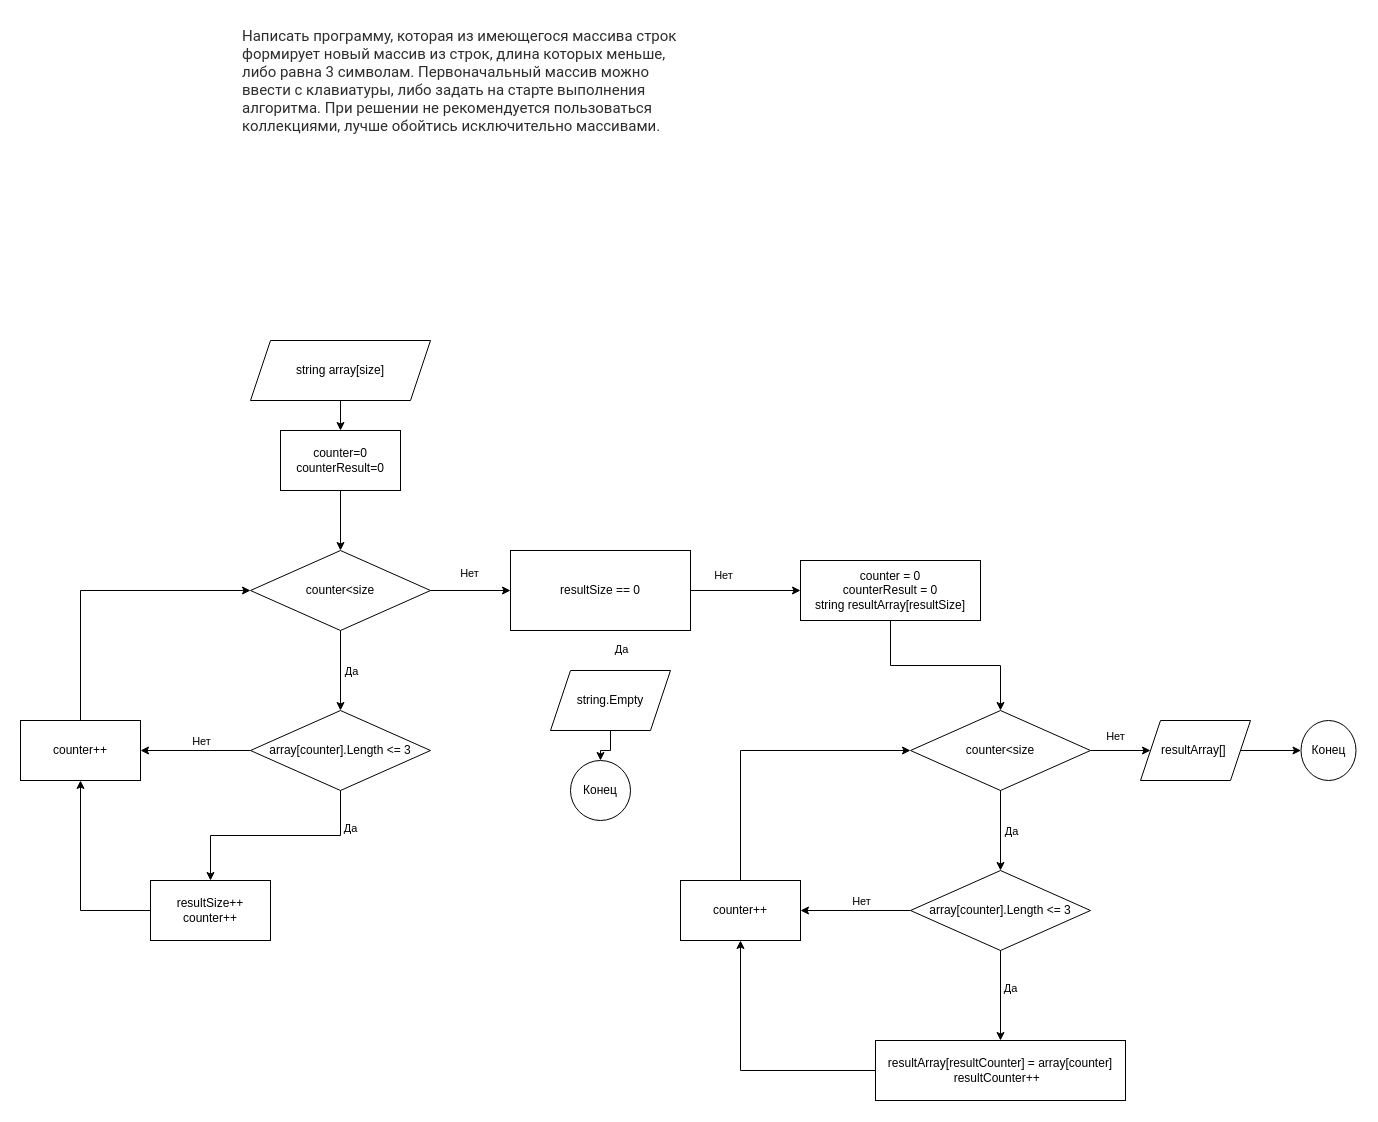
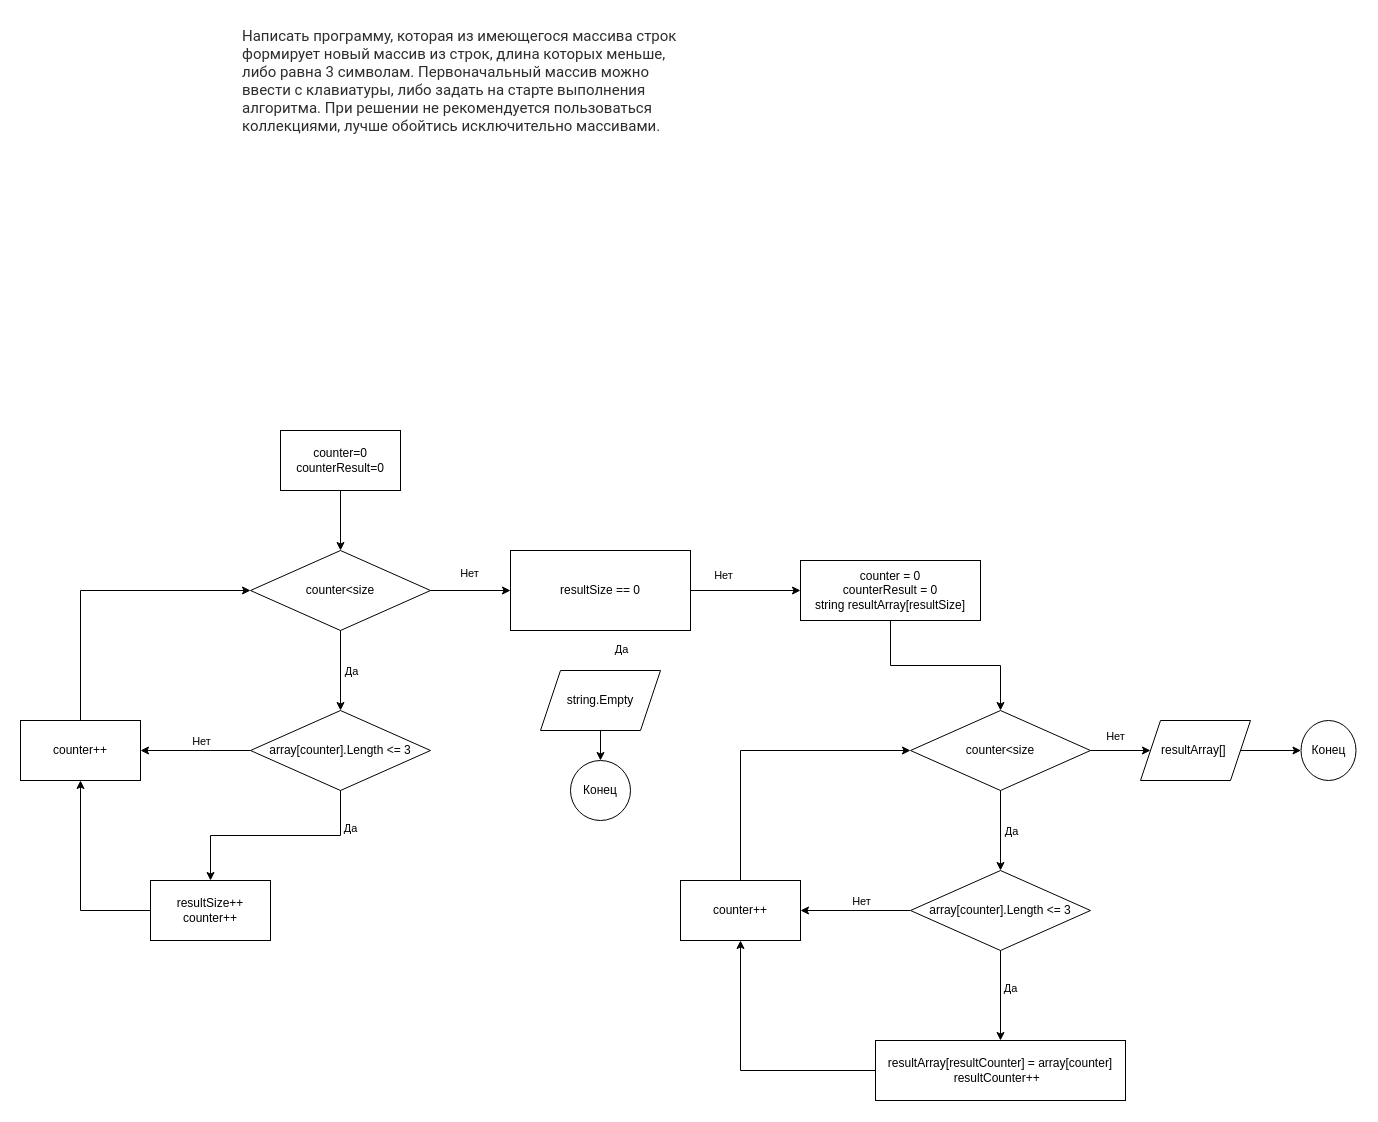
node "string array[size]": removed
edge "string array[size]" -> "counter=0 counterResult=0": removed
node "string.Empty": moved (611, 701) -> (601, 701)
